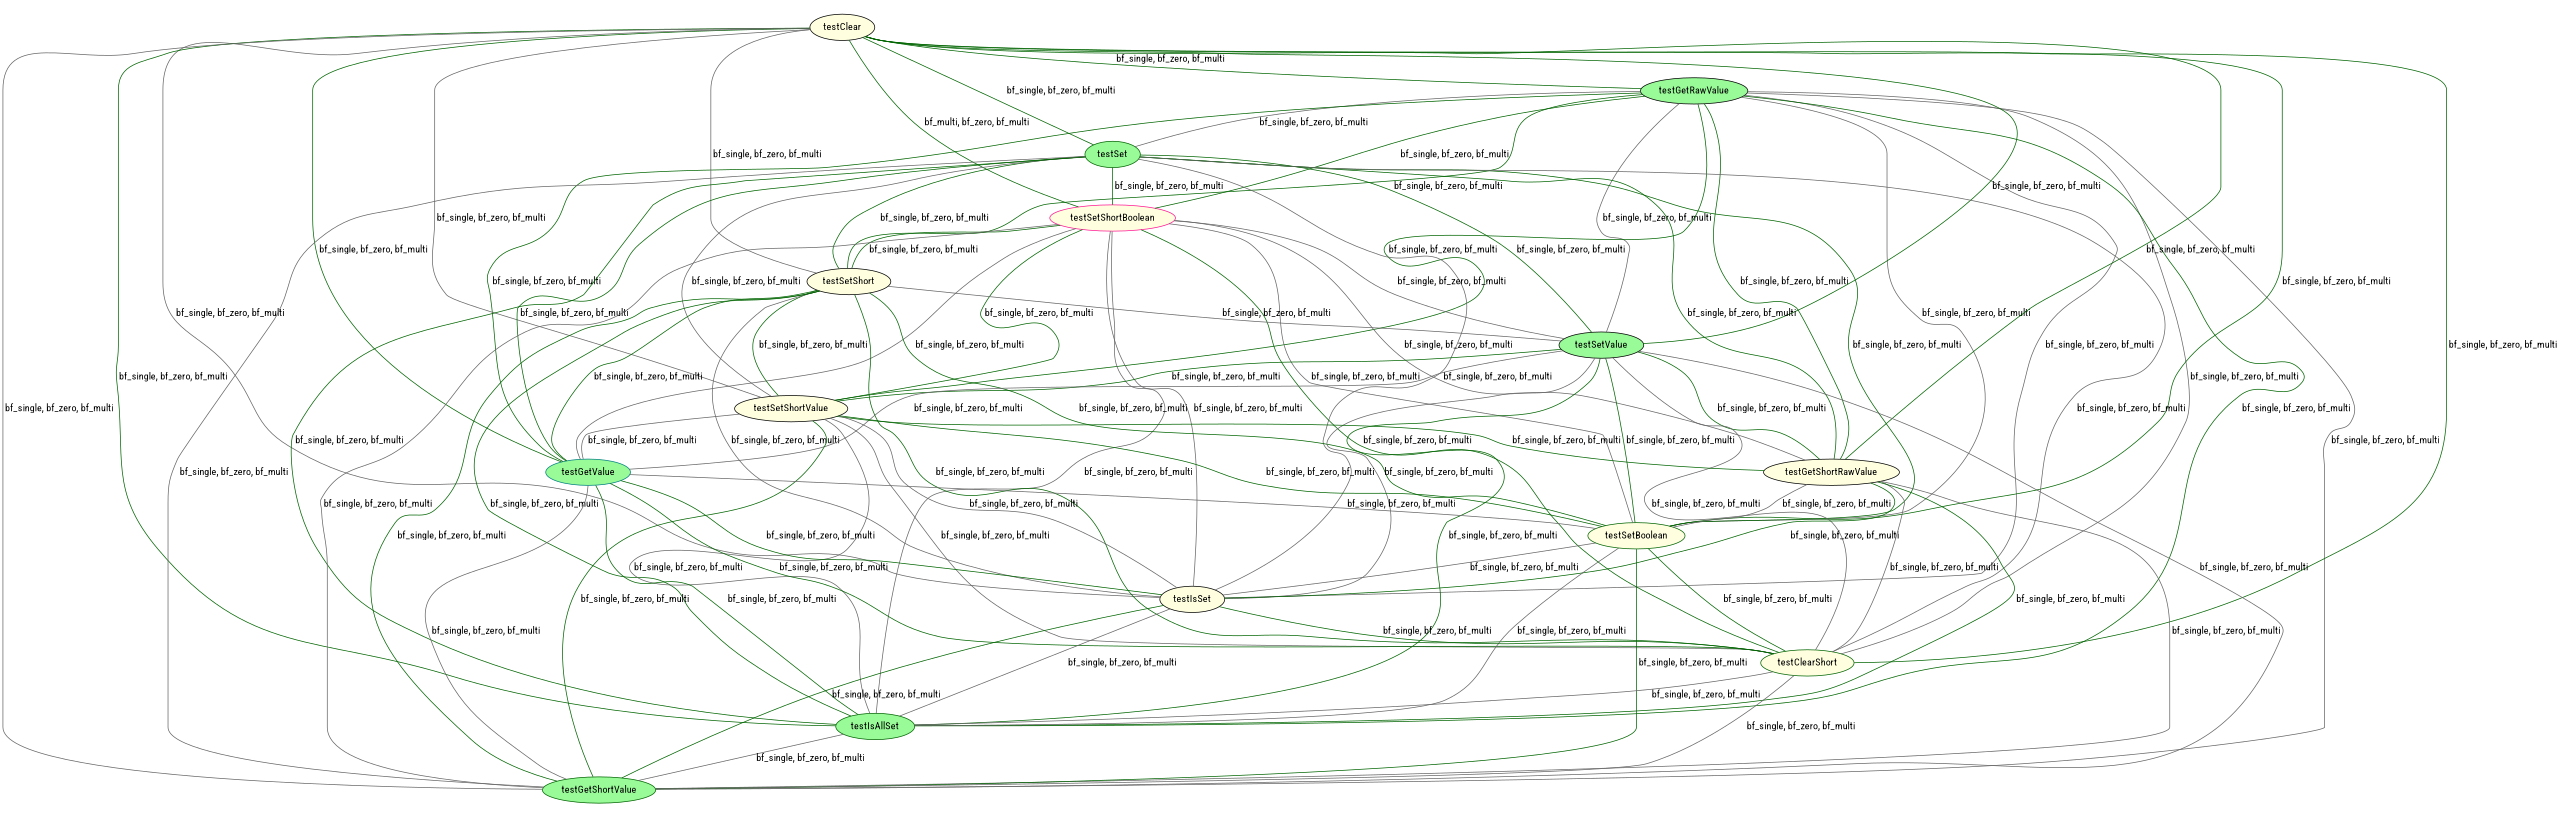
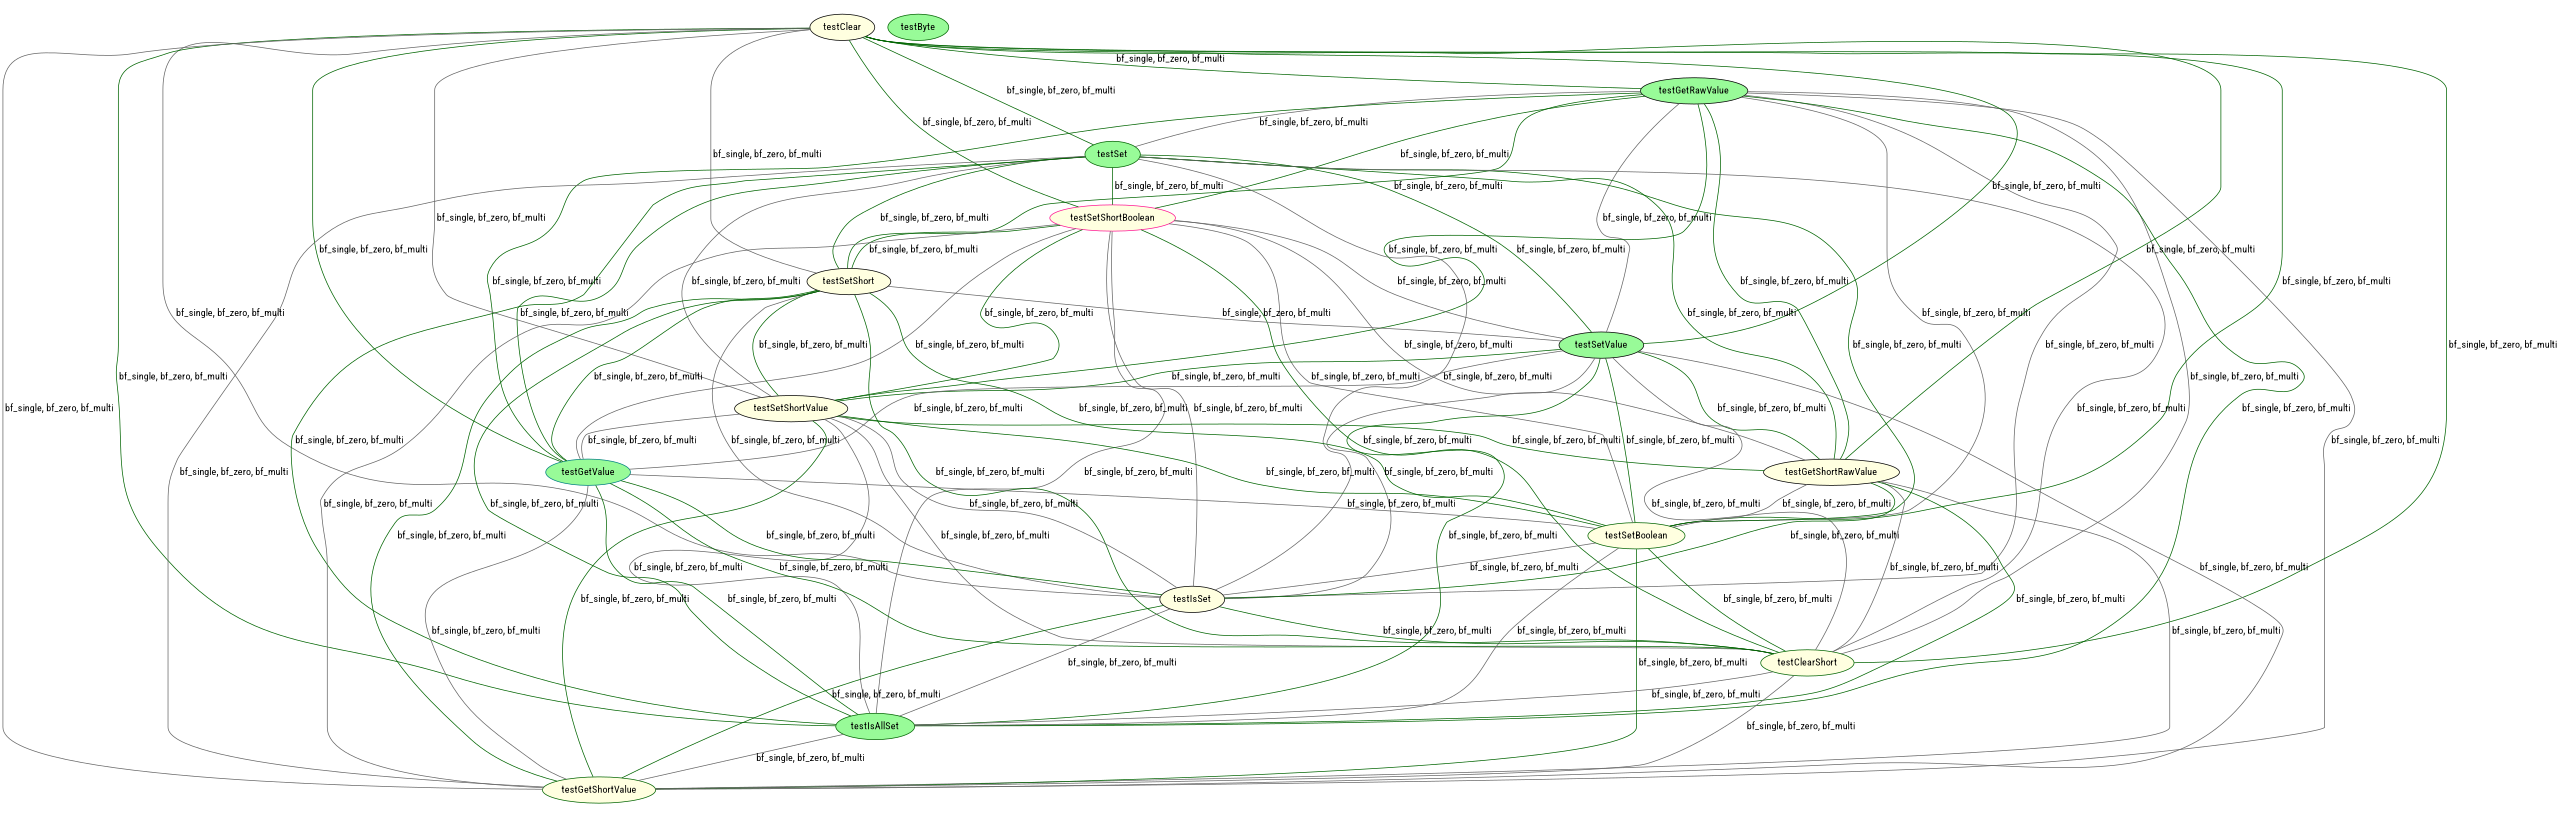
node "testByte": added
edge "testClear" -- "testSetShortBoolean": label " bf_multi, bf_zero, bf_multi" -> " bf_single, bf_zero, bf_multi"
node "testGetShortValue": fillcolor palegreen -> lightyellow
